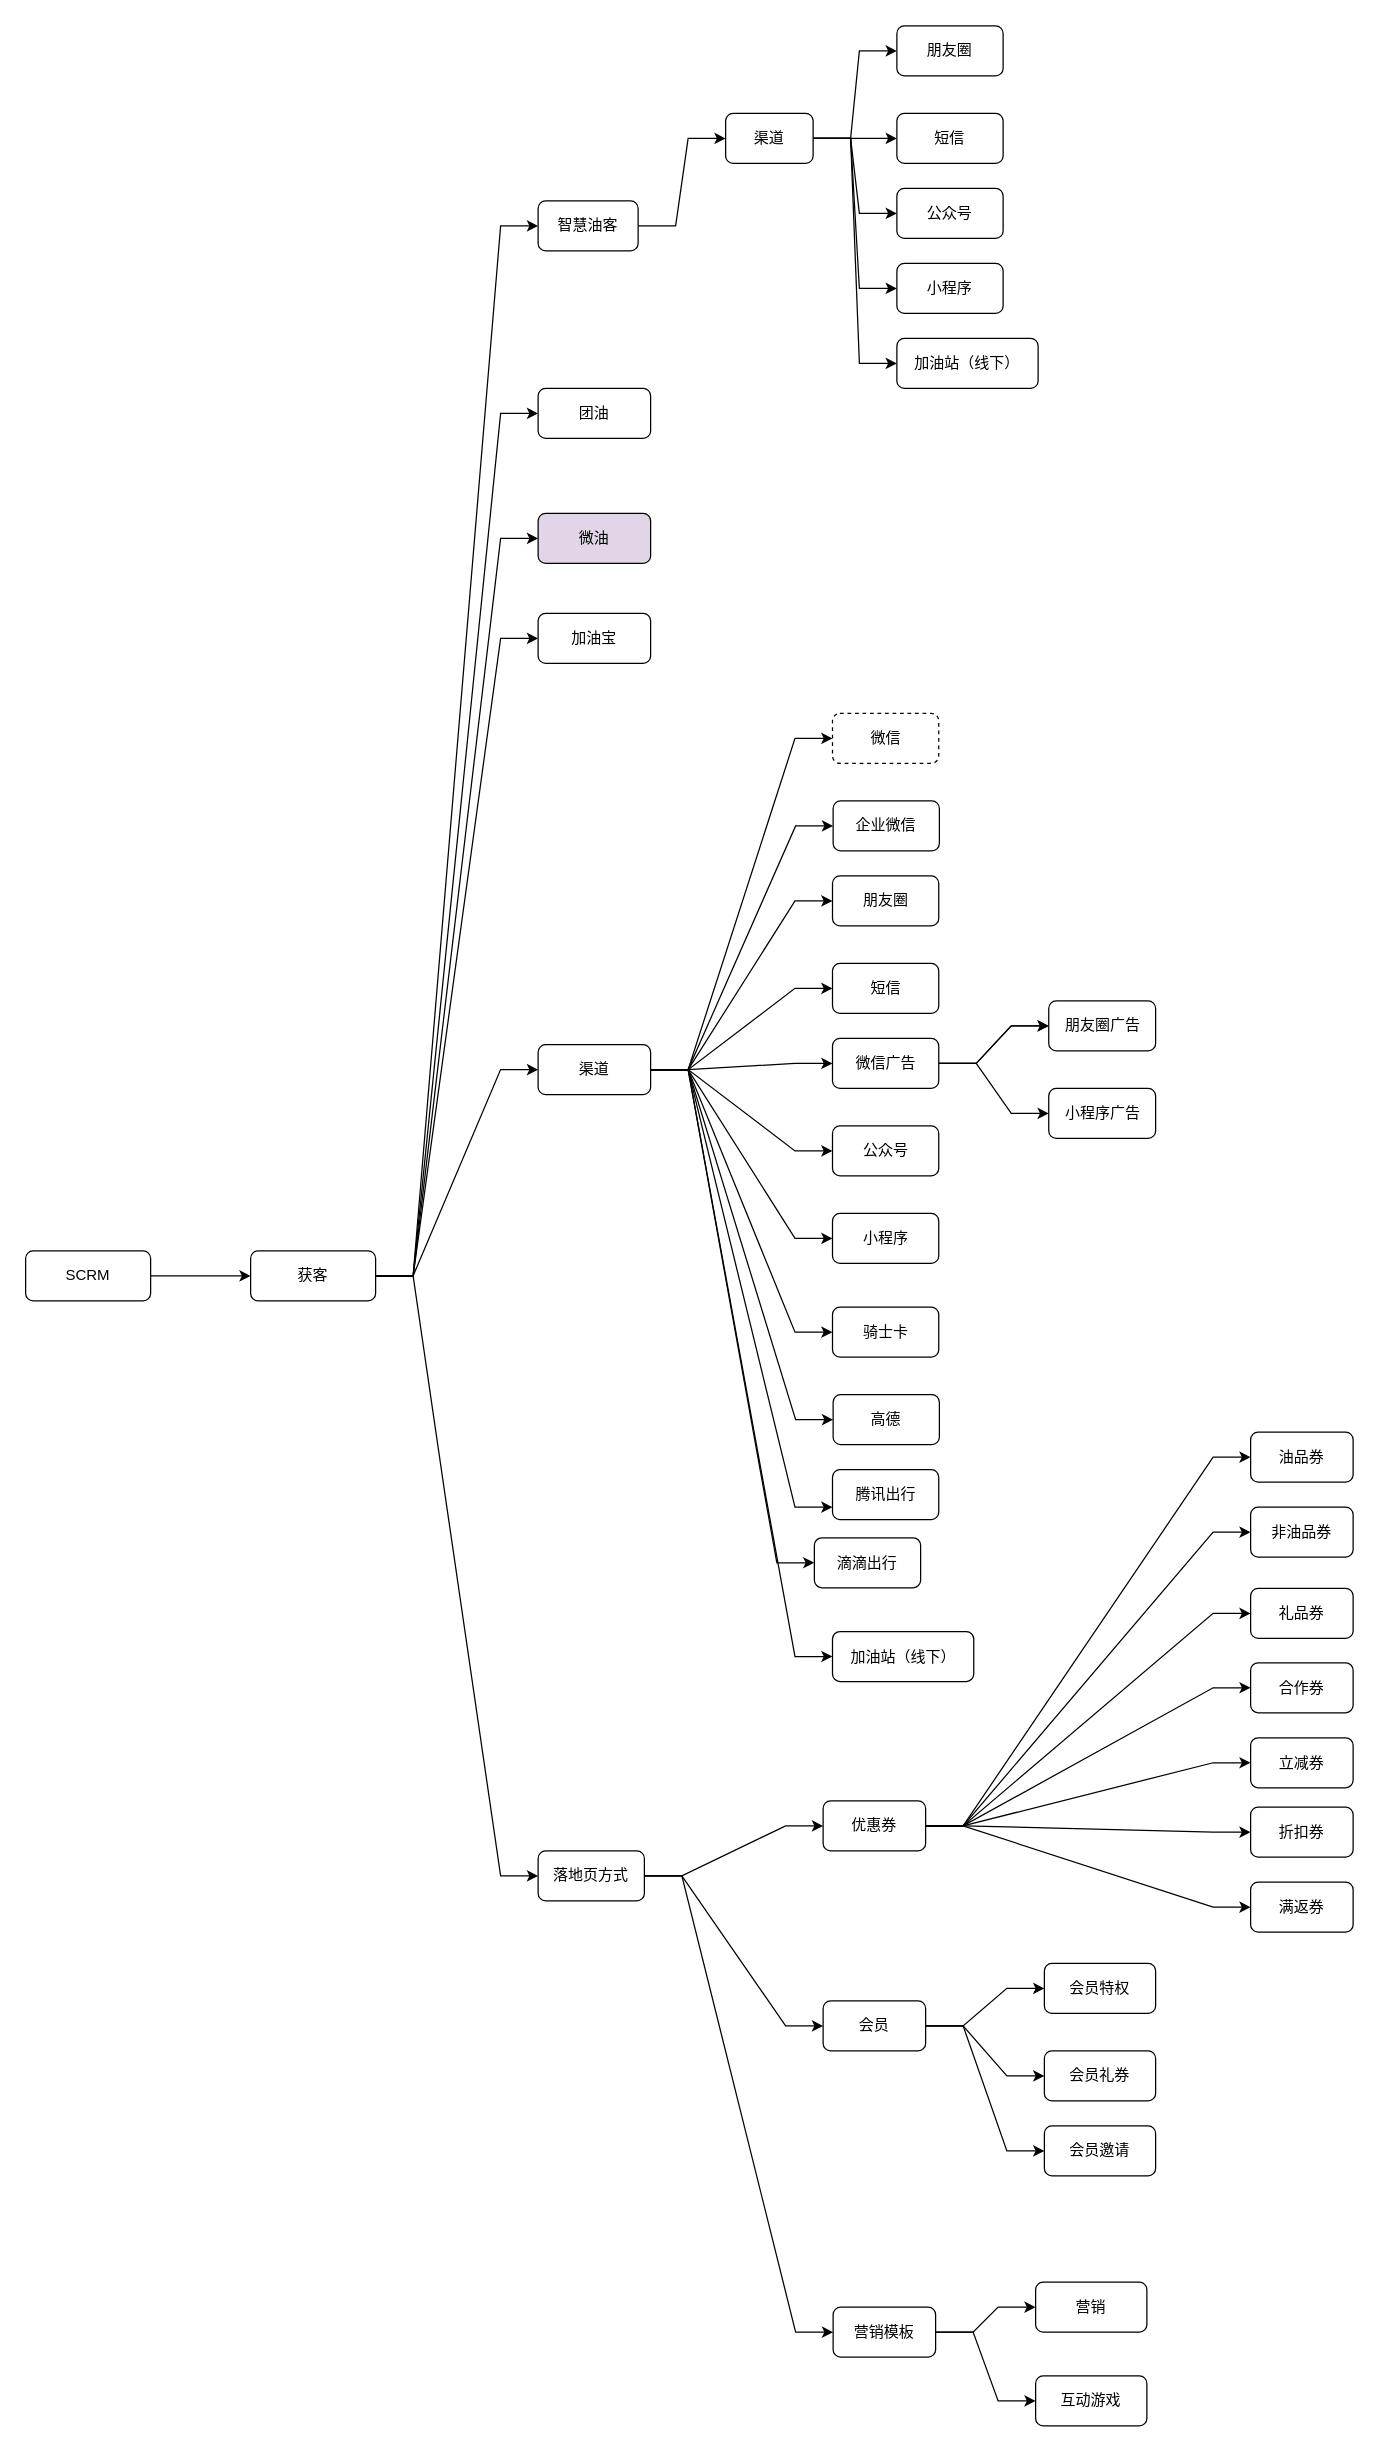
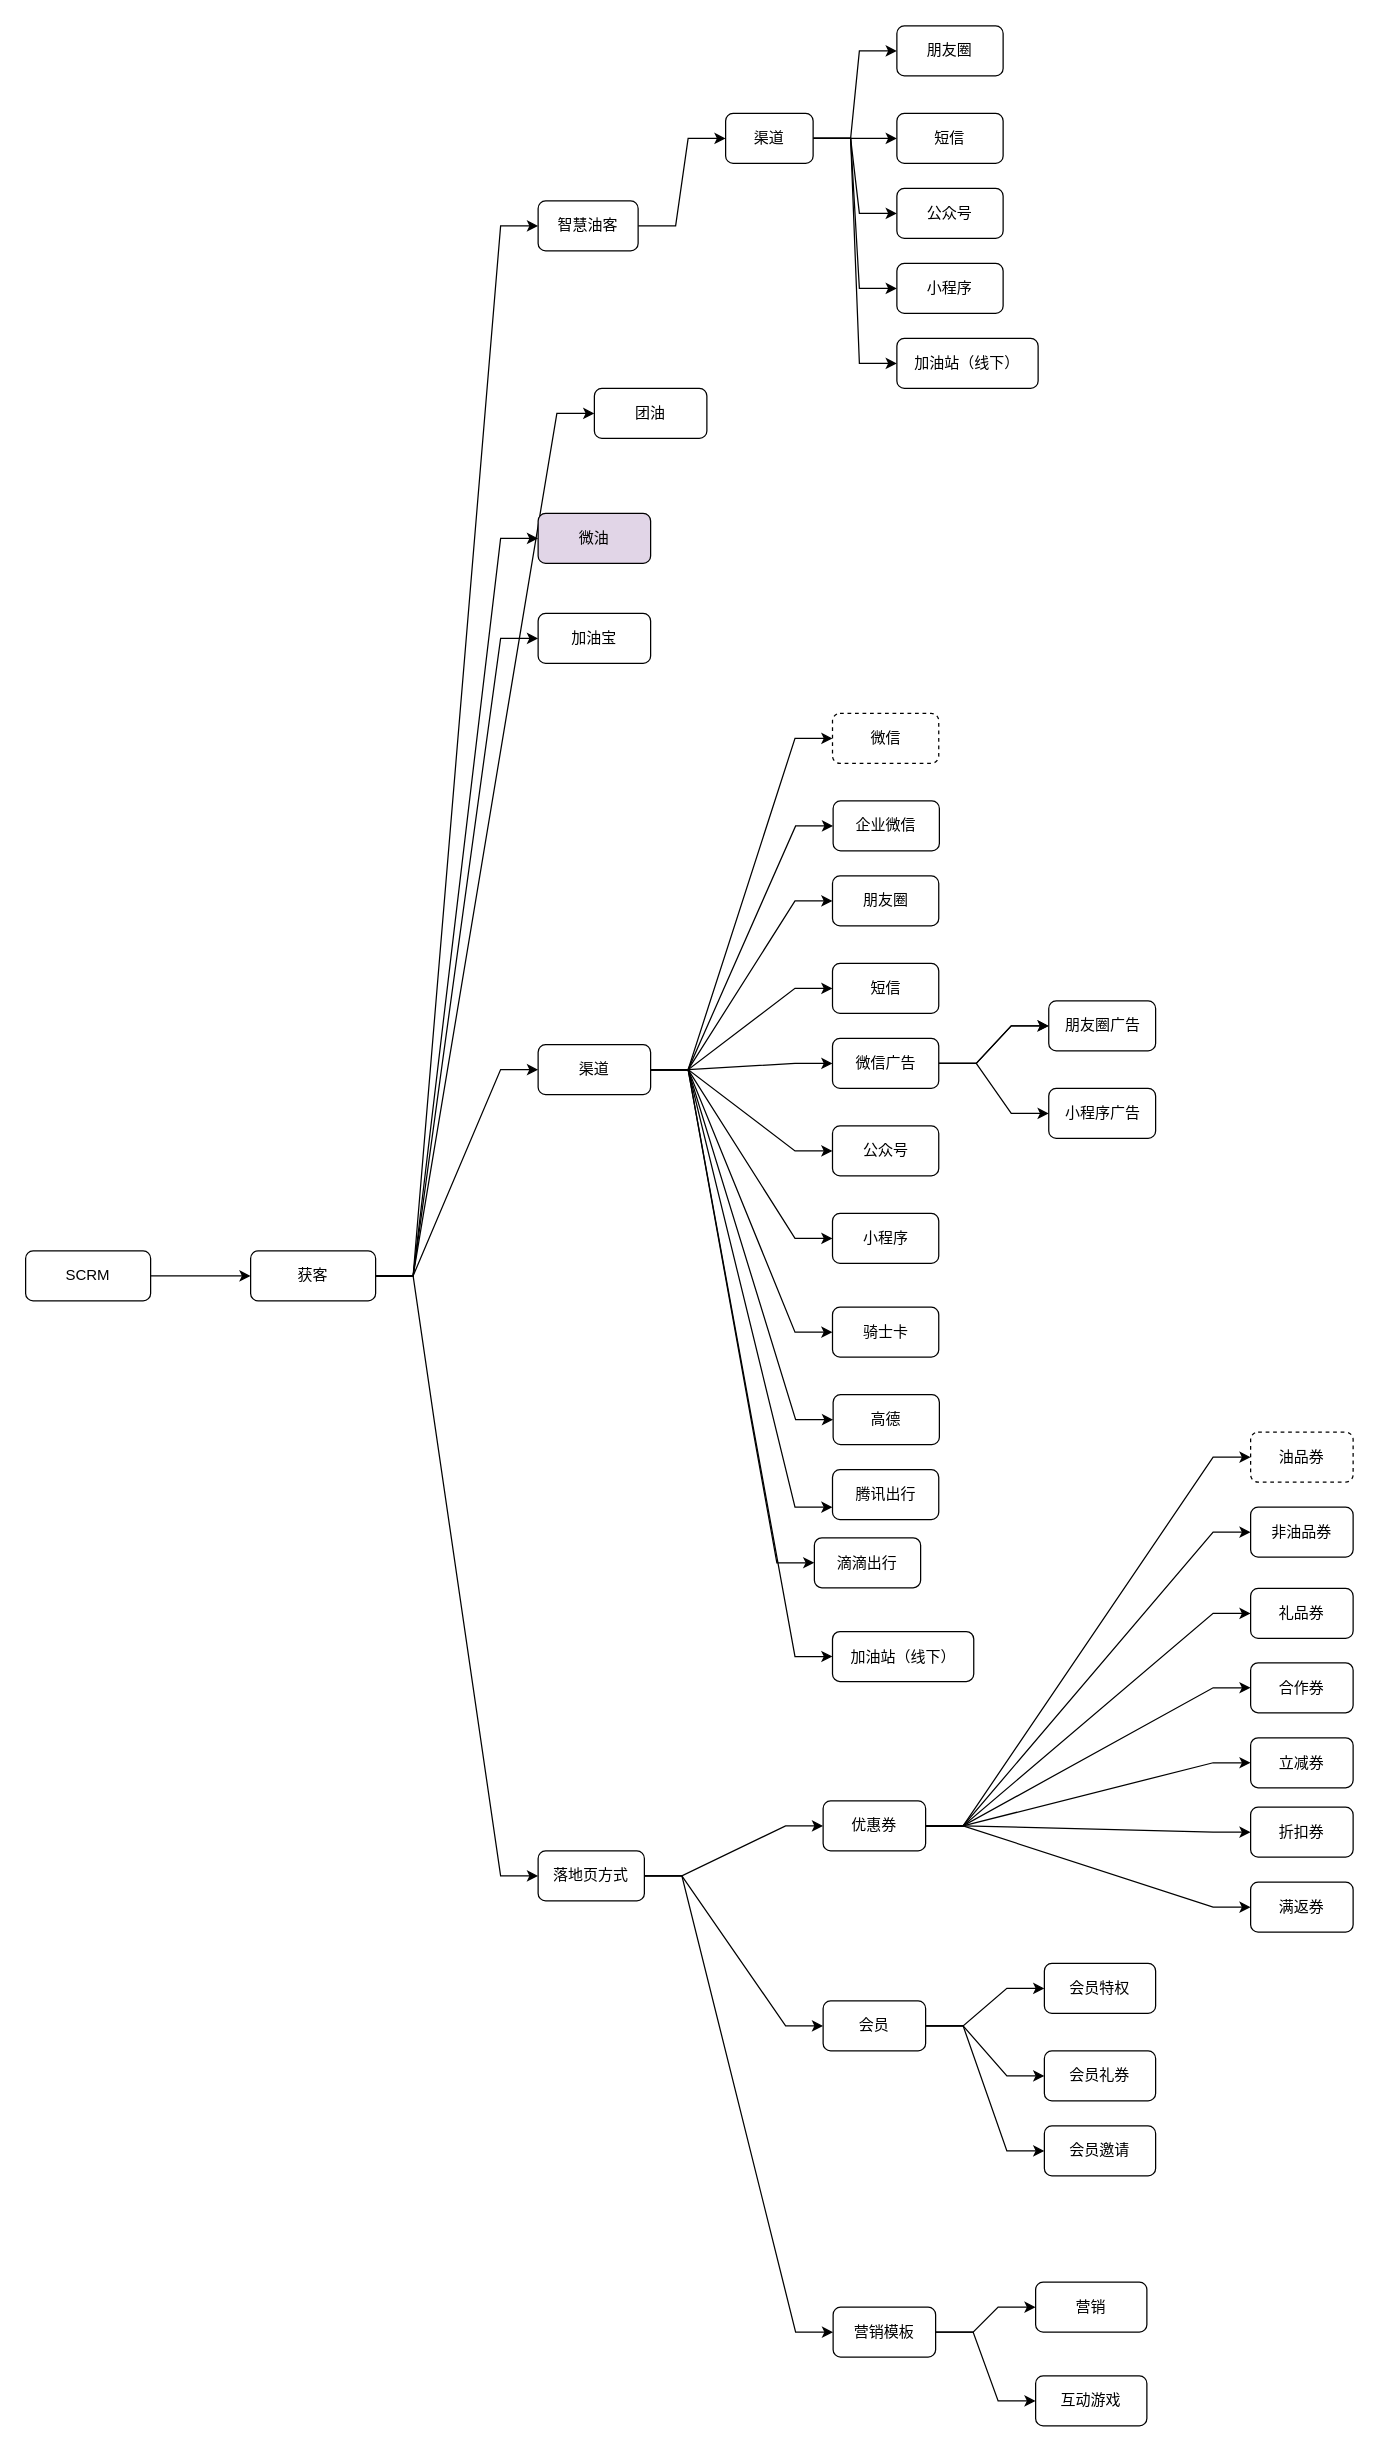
node "团油": moved (594, 413) -> (651, 413)
node "油品券": style solid -> dashed
